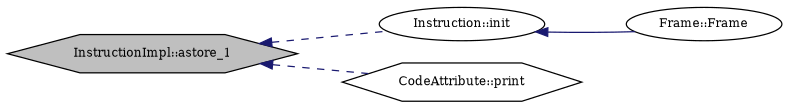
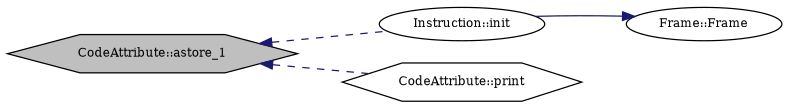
edge "Frame::Frame" -> "Instruction::init": reversed
node "InstructionImpl::astore_1": label "InstructionImpl::astore_1" -> "CodeAttribute::astore_1"
